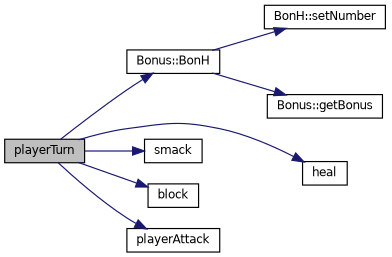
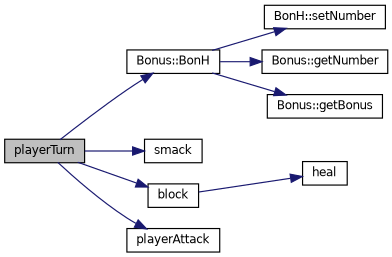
node "Bonus::getNumber": added
edge "playerTurn" -> "heal": now "block" -> "heal"
